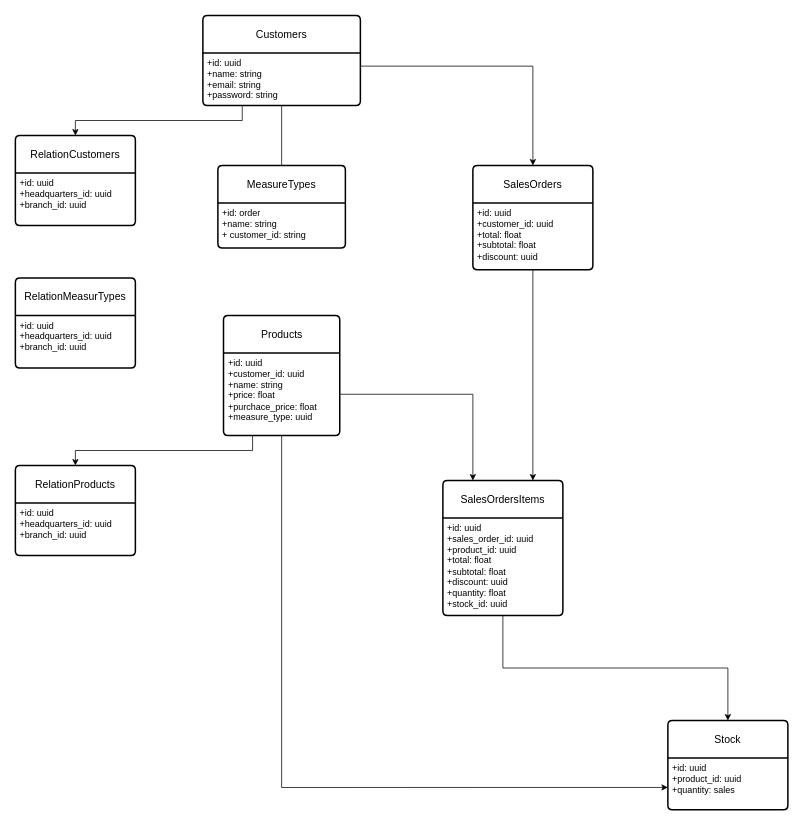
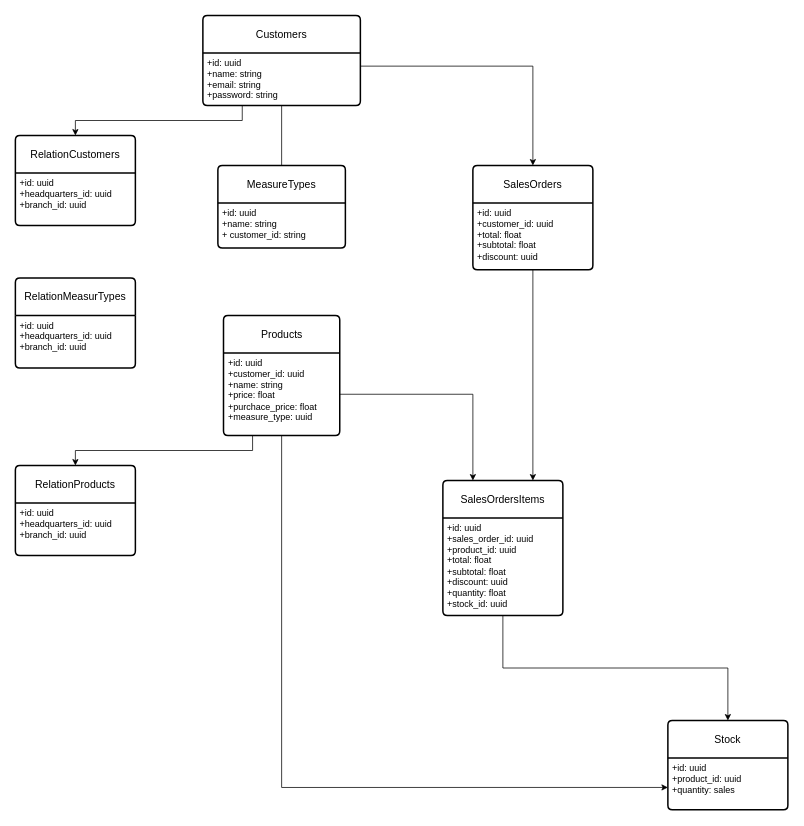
node "+id: order +name: string + customer_id: string": label "+id: order +name: string + customer_id: string" -> "+id: uuid +name: string + customer_id: string"
